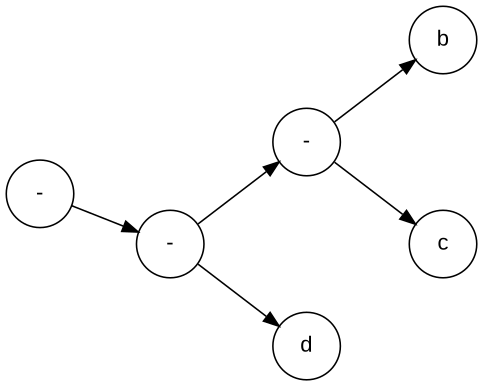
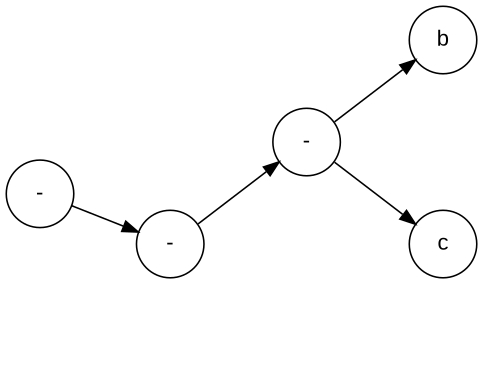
node "d": removed
